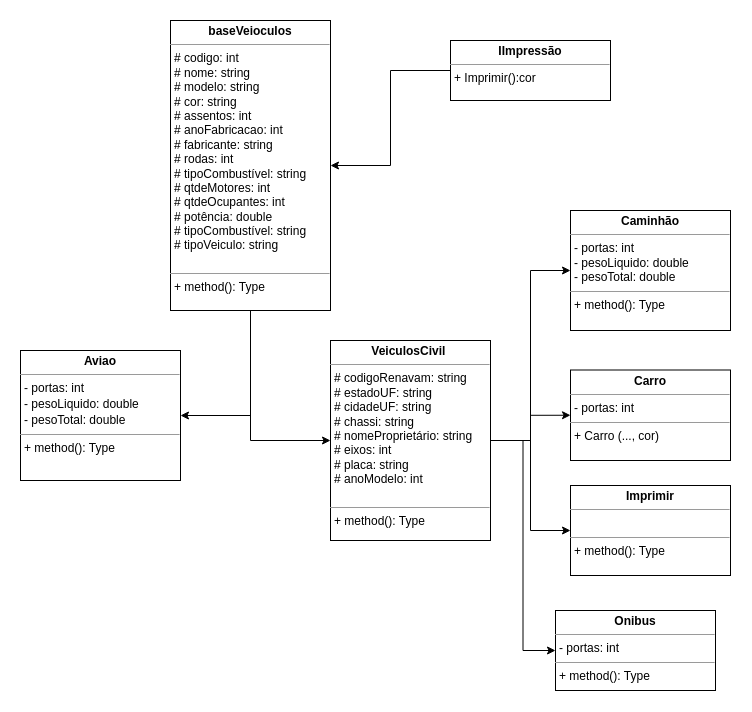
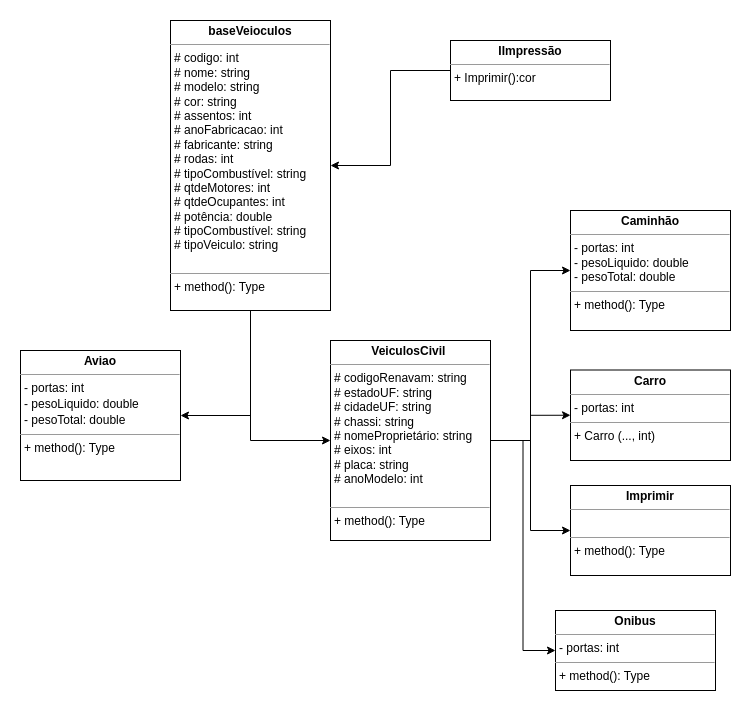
node "Carro - portas: int + Carro (..., cor)": label "Carro - portas: int + Carro (..., cor)" -> "Carro - portas: int + Carro (..., int)"
